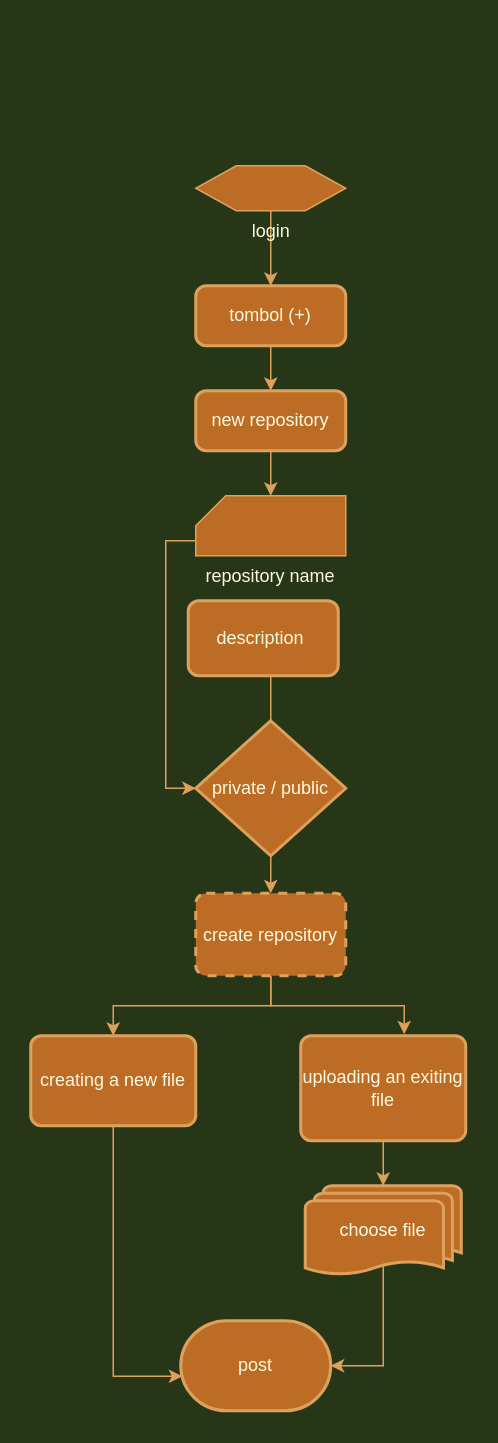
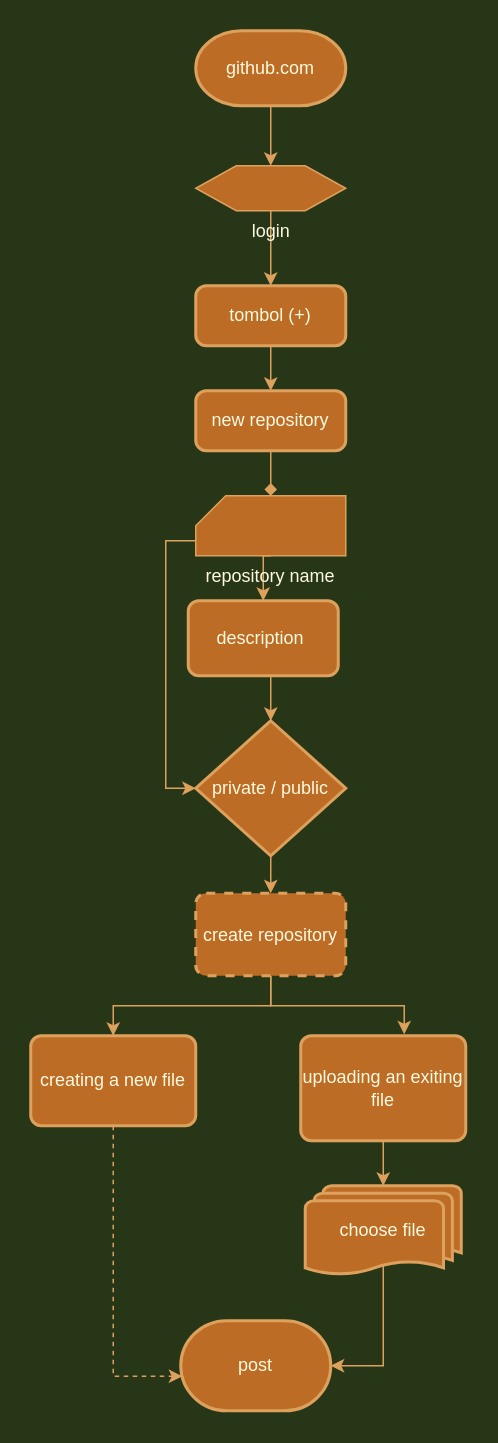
node "github.com": added
edge "github.com" -> "login": added
edge "new repository" -> "repository name": arrowhead classic -> diamond
edge "repository name" -> "description": added
edge "description" -- "private / public": arrowhead none -> classic
edge "creating a new file" -> "post": style solid -> dashed
